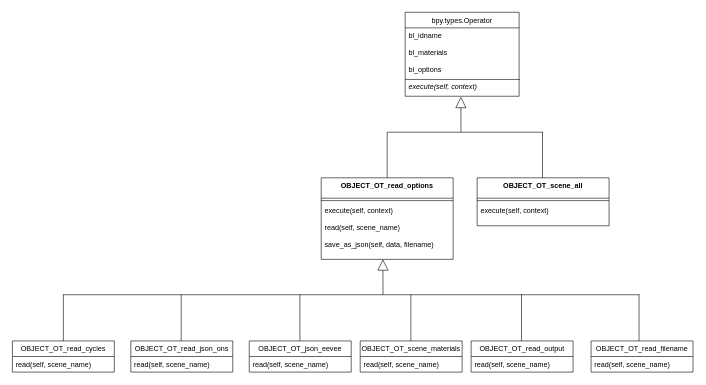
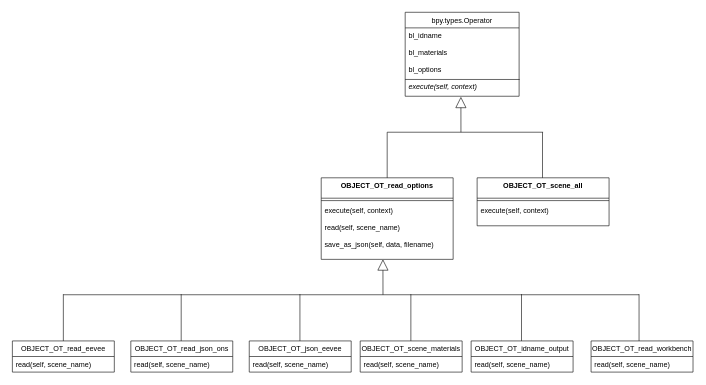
node "OBJECT_OT_read_cycles": label "OBJECT_OT_read_cycles" -> "OBJECT_OT_read_eevee"
node "OBJECT_OT_read_output": label "OBJECT_OT_read_output" -> "OBJECT_OT_idname_output"
node "OBJECT_OT_read_filename": label "OBJECT_OT_read_filename" -> "OBJECT_OT_read_workbench"
